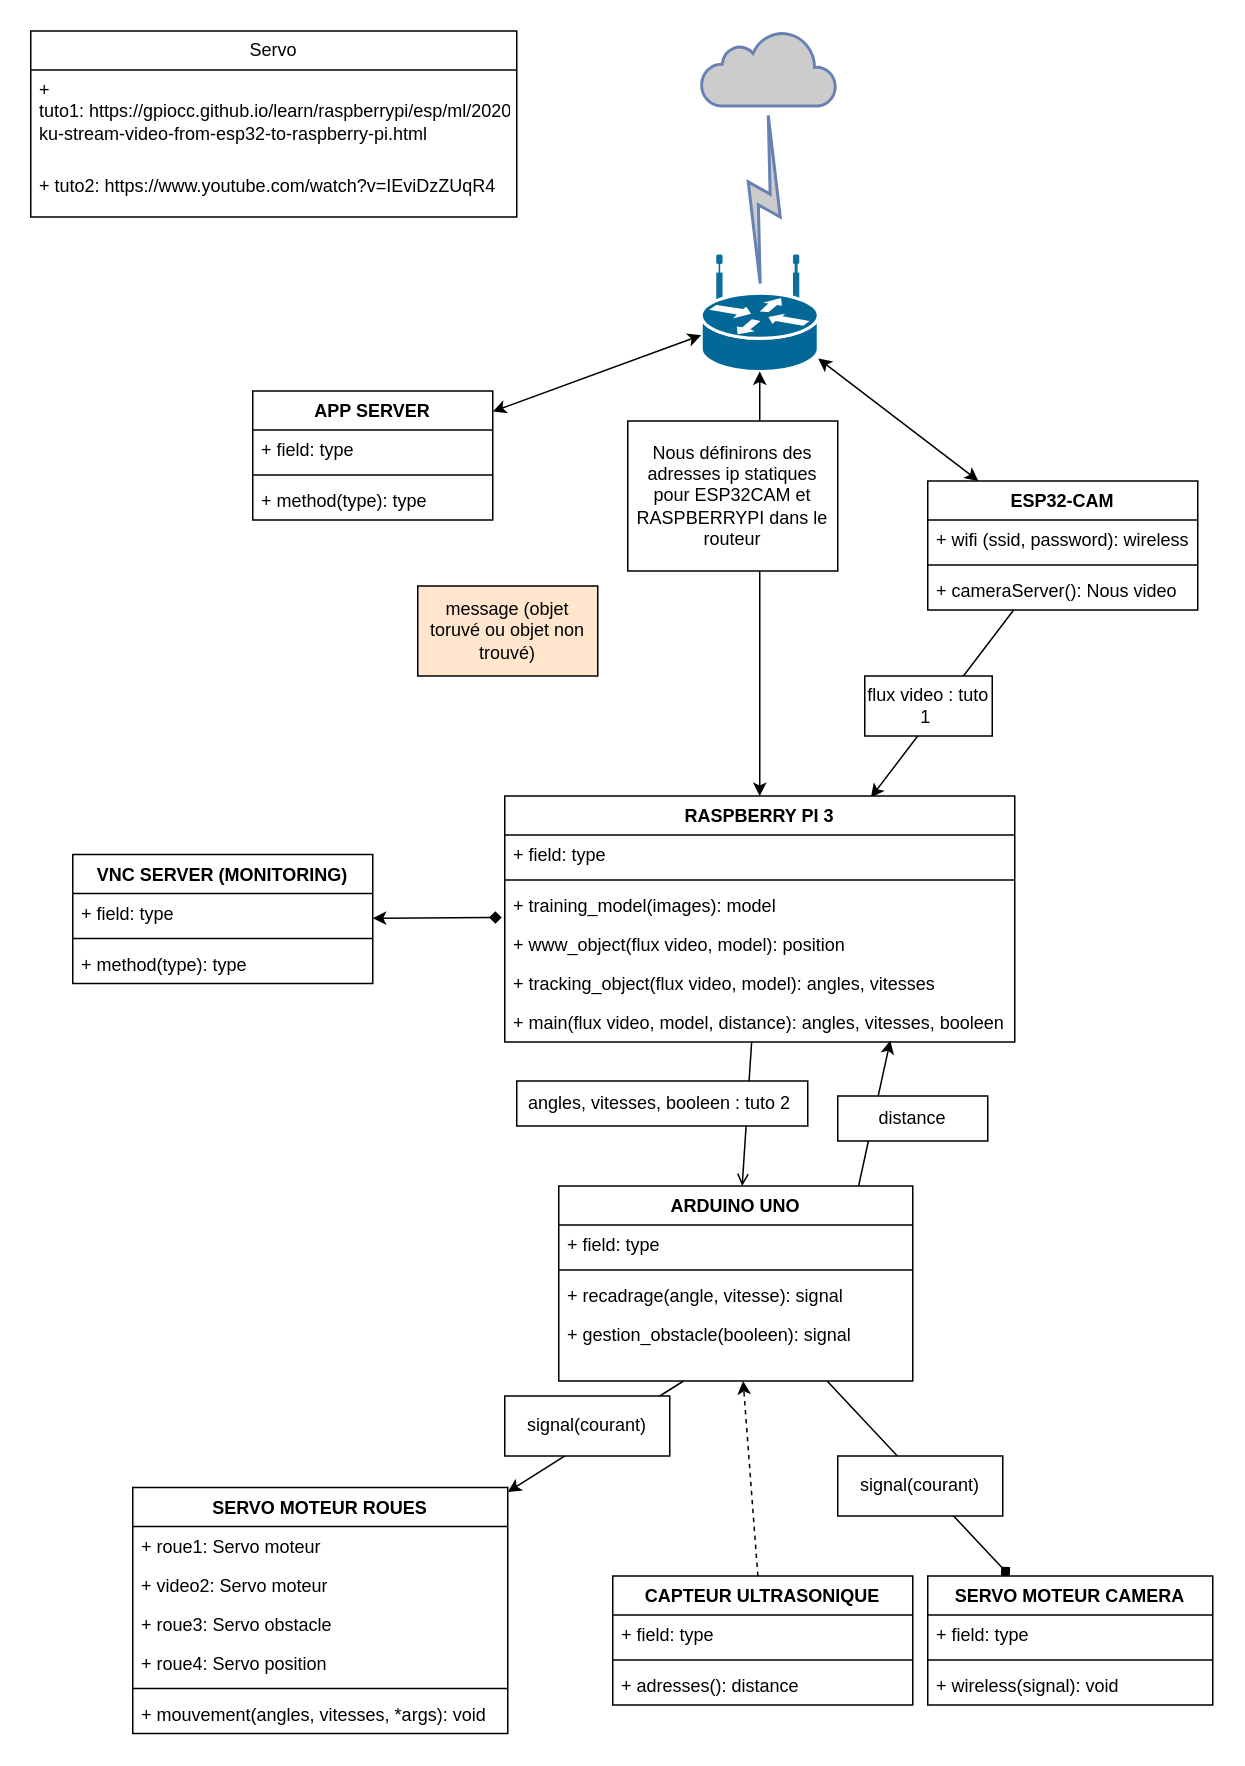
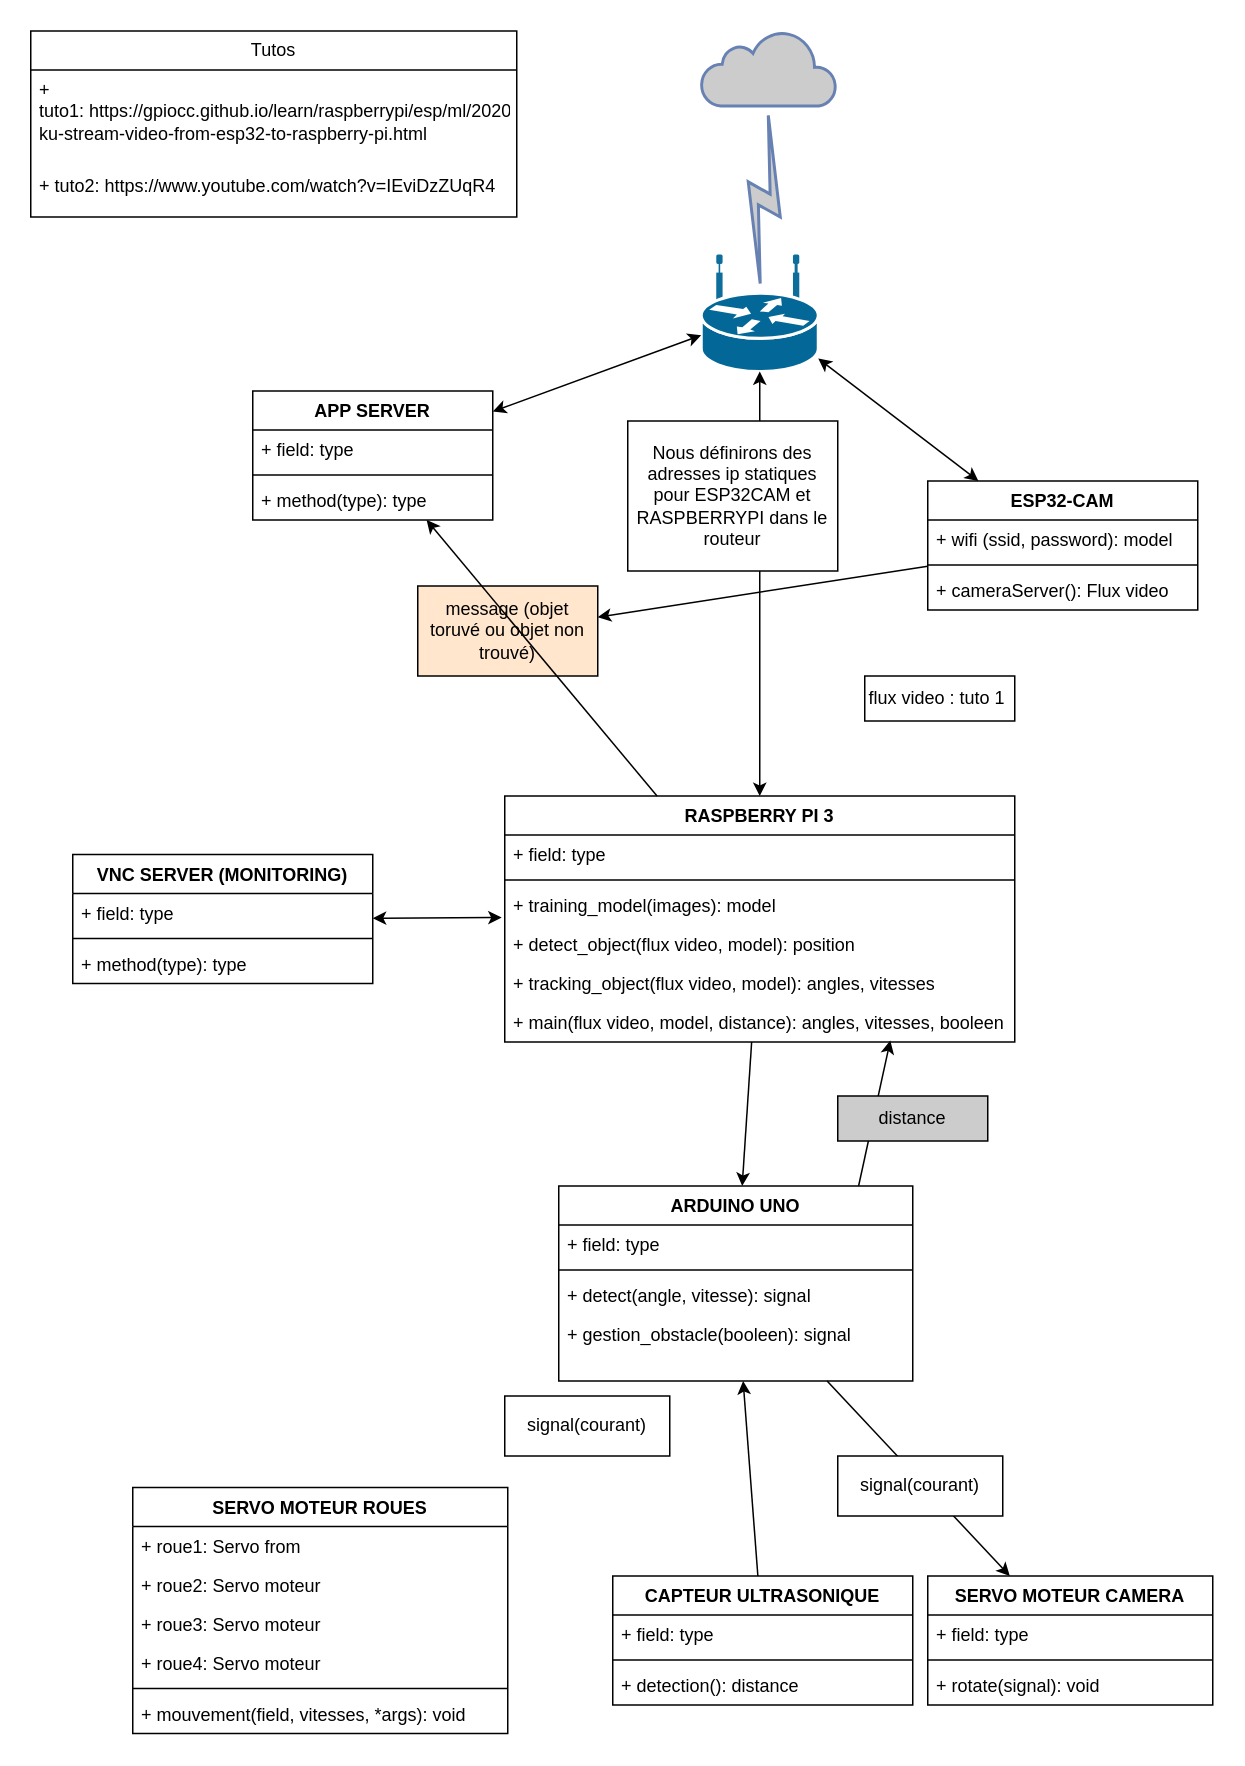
node "Servo": label "Servo" -> "Tutos"
node "+ wifi (ssid, password): wireless": label "+ wifi (ssid, password): wireless" -> "+ wifi (ssid, password): model"
node "+ cameraServer(): Nous video": label "+ cameraServer(): Nous video" -> "+ cameraServer(): Flux video"
edge "ESP32-CAM" -> "RASPBERRY PI 3": now "ESP32-CAM" -> "message (objet toruvé ou objet non trouvé)"
edge "RASPBERRY PI 3" -> "APP SERVER": added
node "flux video : tuto 1": size 128x60 -> 150x45
edge "+ training_model(images): model" -- "VNC SERVER (MONITORING)": arrowhead diamond -> classic
node "+ www_object(flux video, model): position": label "+ www_object(flux video, model): position" -> "+ detect_object(flux video, model): position"
node "angles, vitesses, booleen : tuto 2": removed
node "distance": fillcolor #ffffff -> #cccccc
edge "RASPBERRY PI 3" -> "ARDUINO UNO": arrowhead open -> classic
node "+ recadrage(angle, vitesse): signal": label "+ recadrage(angle, vitesse): signal" -> "+ detect(angle, vitesse): signal"
edge "+ gestion_obstacle(booleen): signal" -> "SERVO MOTEUR ROUES": removed
edge "CAPTEUR ULTRASONIQUE" -> "ARDUINO UNO": style dashed -> solid
node "+ roue1: Servo moteur": label "+ roue1: Servo moteur" -> "+ roue1: Servo from"
edge "ARDUINO UNO" -> "SERVO MOTEUR CAMERA": arrowhead diamond -> classic
node "+ video2: Servo moteur": label "+ video2: Servo moteur" -> "+ roue2: Servo moteur"
node "+ roue3: Servo obstacle": label "+ roue3: Servo obstacle" -> "+ roue3: Servo moteur"
node "+ roue4: Servo position": label "+ roue4: Servo position" -> "+ roue4: Servo moteur"
node "+ adresses(): distance": label "+ adresses(): distance" -> "+ detection(): distance"
node "+ wireless(signal): void": label "+ wireless(signal): void" -> "+ rotate(signal): void"
node "+ mouvement(angles, vitesses, *args): void": label "+ mouvement(angles, vitesses, *args): void" -> "+ mouvement(field, vitesses, *args): void"
